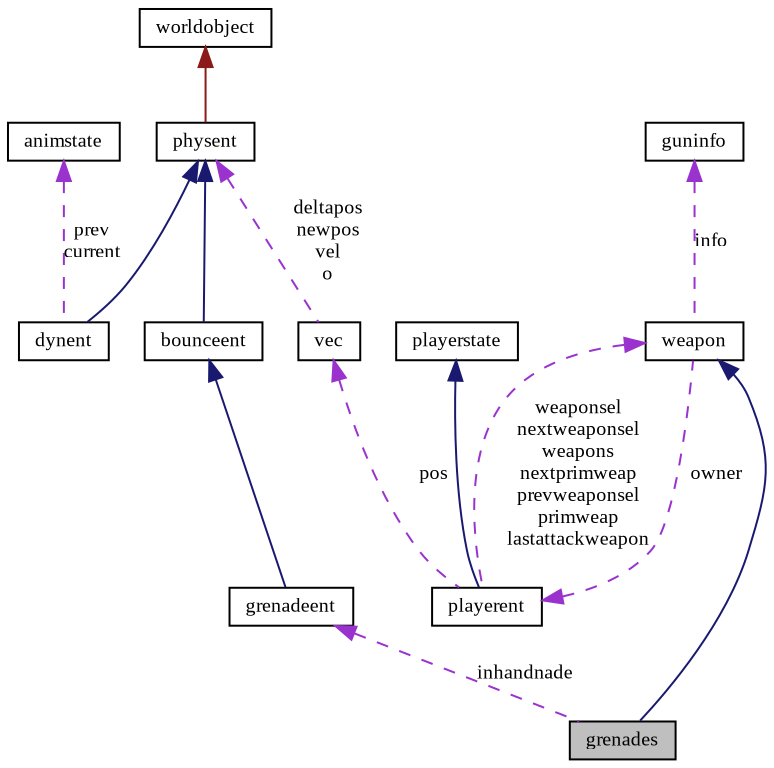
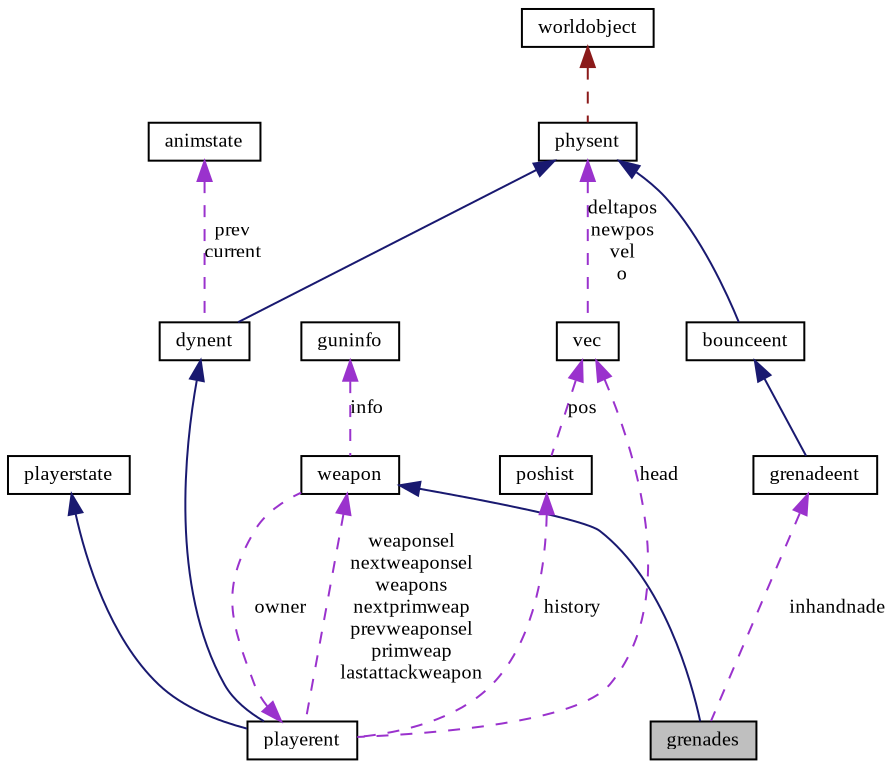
edge "physent" -> "worldobject": style solid -> dashed
edge "playerent" -> "vec": label "pos" -> "head"
node "poshist": added
edge "playerent" -> "dynent": added
